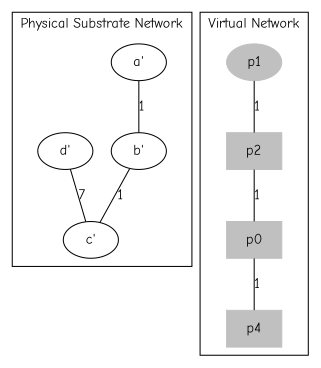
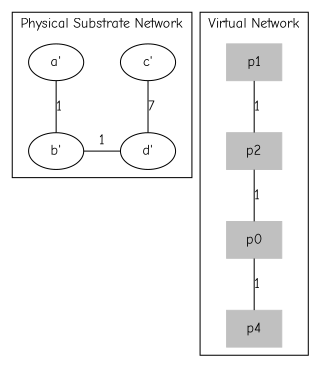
node "p1": shape ellipse -> box
edge "b'" -- "c'": now "b'" -- "d'"
